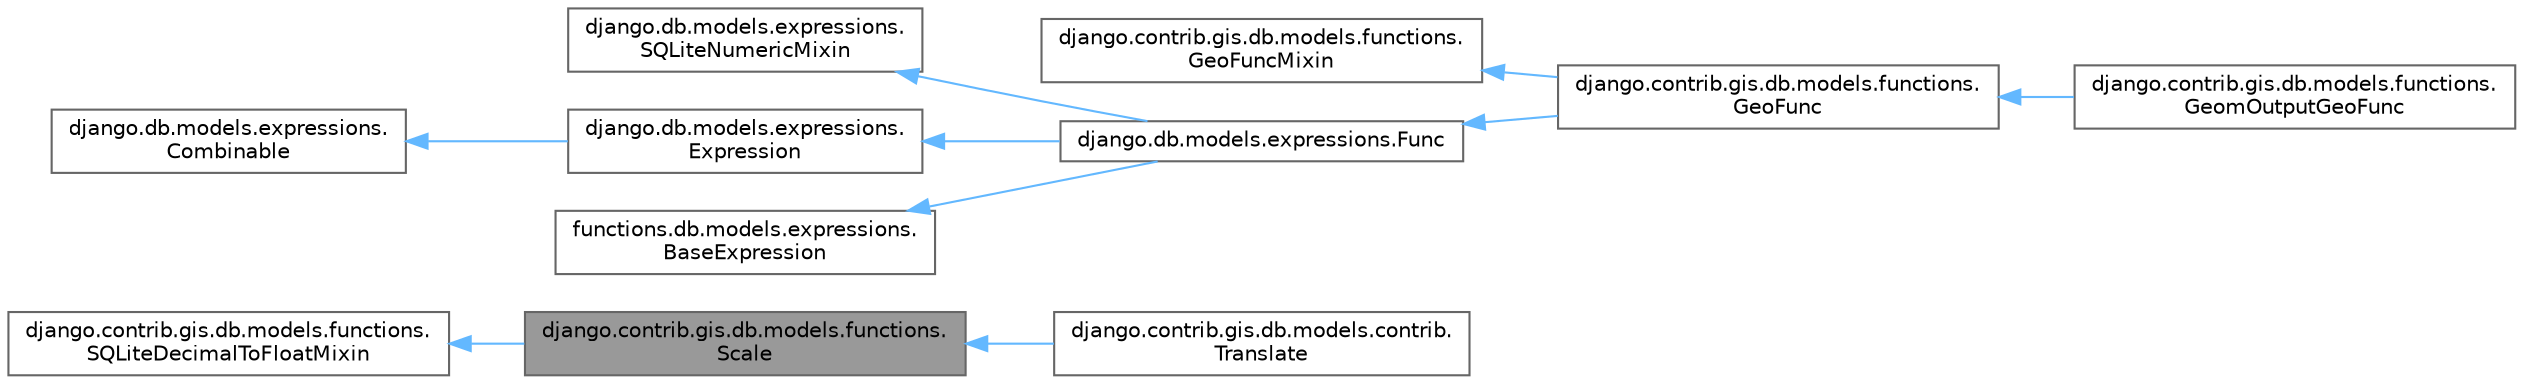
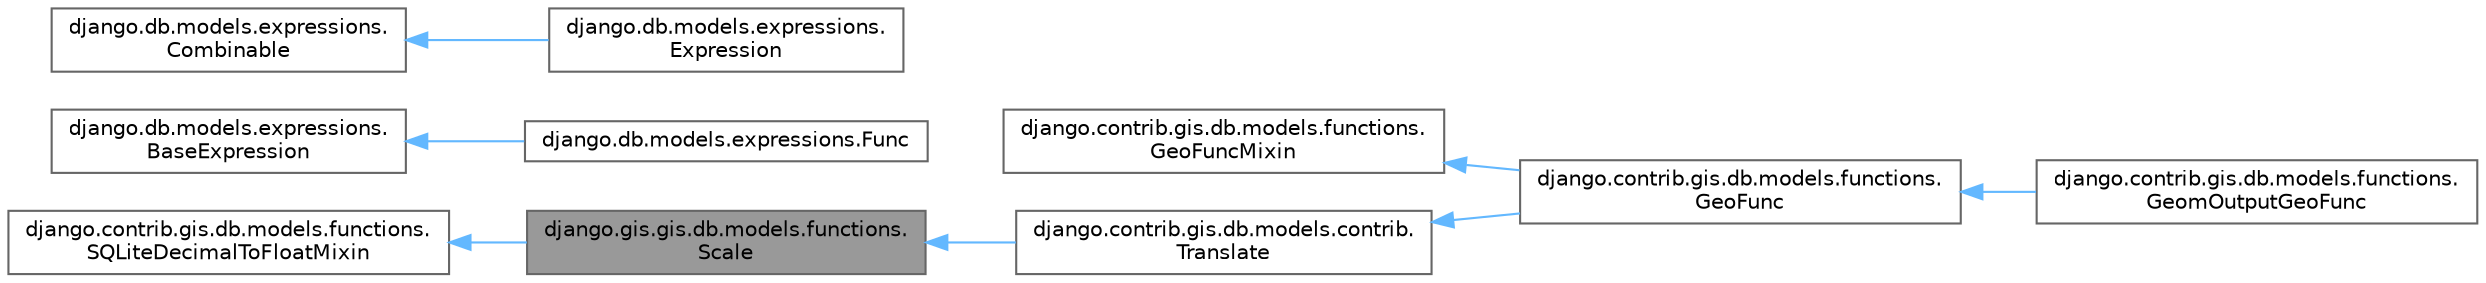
node "django.db.models.expressions. SQLiteNumericMixin": removed
edge "django.contrib.gis.db.models.functions. GeoFunc" -> "django.db.models.expressions.Func": now "django.contrib.gis.db.models.functions. GeoFunc" -> "django.contrib.gis.db.models.contrib. Translate"
edge "django.db.models.expressions.Func" -> "django.db.models.expressions. Expression": removed
node "functions.db.models.expressions. BaseExpression": label "functions.db.models.expressions. BaseExpression" -> "django.db.models.expressions. BaseExpression"
node "django.contrib.gis.db.models.functions. Scale": label "django.contrib.gis.db.models.functions. Scale" -> "django.gis.gis.db.models.functions. Scale"
